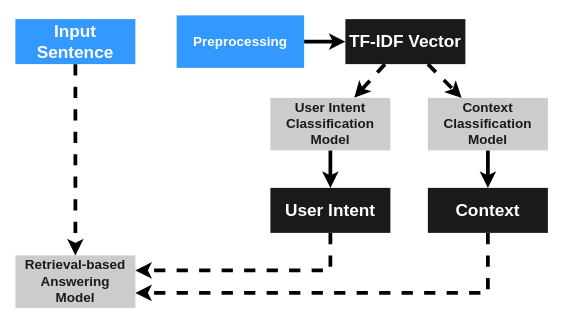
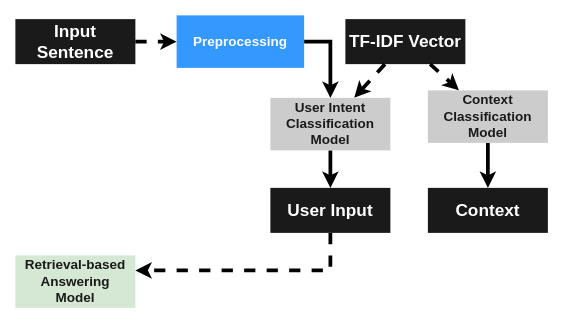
node "Input Sentence": fillcolor #3399ff -> #1a1a1a
edge "Input Sentence" -> "Preprocessing": added
edge "Preprocessing" -> "TF-IDF Vector": now "Preprocessing" -> "User Intent Classification Model"
node "Context Classification Model": moved (488, 124) -> (488, 117)
node "User Intent": label "User Intent" -> "User Input"
edge "Input Sentence" -> "Retrieval-based Answering Model": removed
node "Retrieval-based Answering Model": fillcolor #cccccc -> #d5e8d4
edge "Context" -> "Retrieval-based Answering Model": removed
